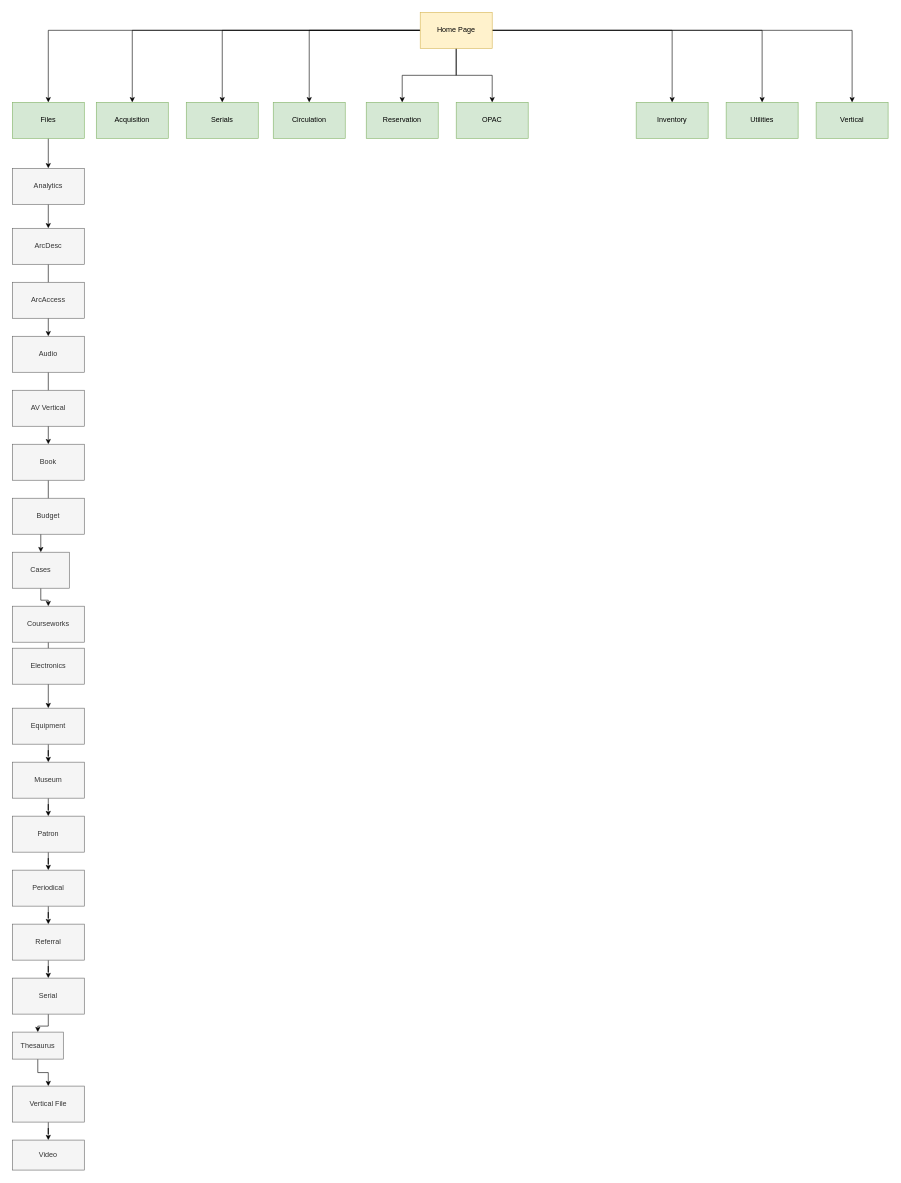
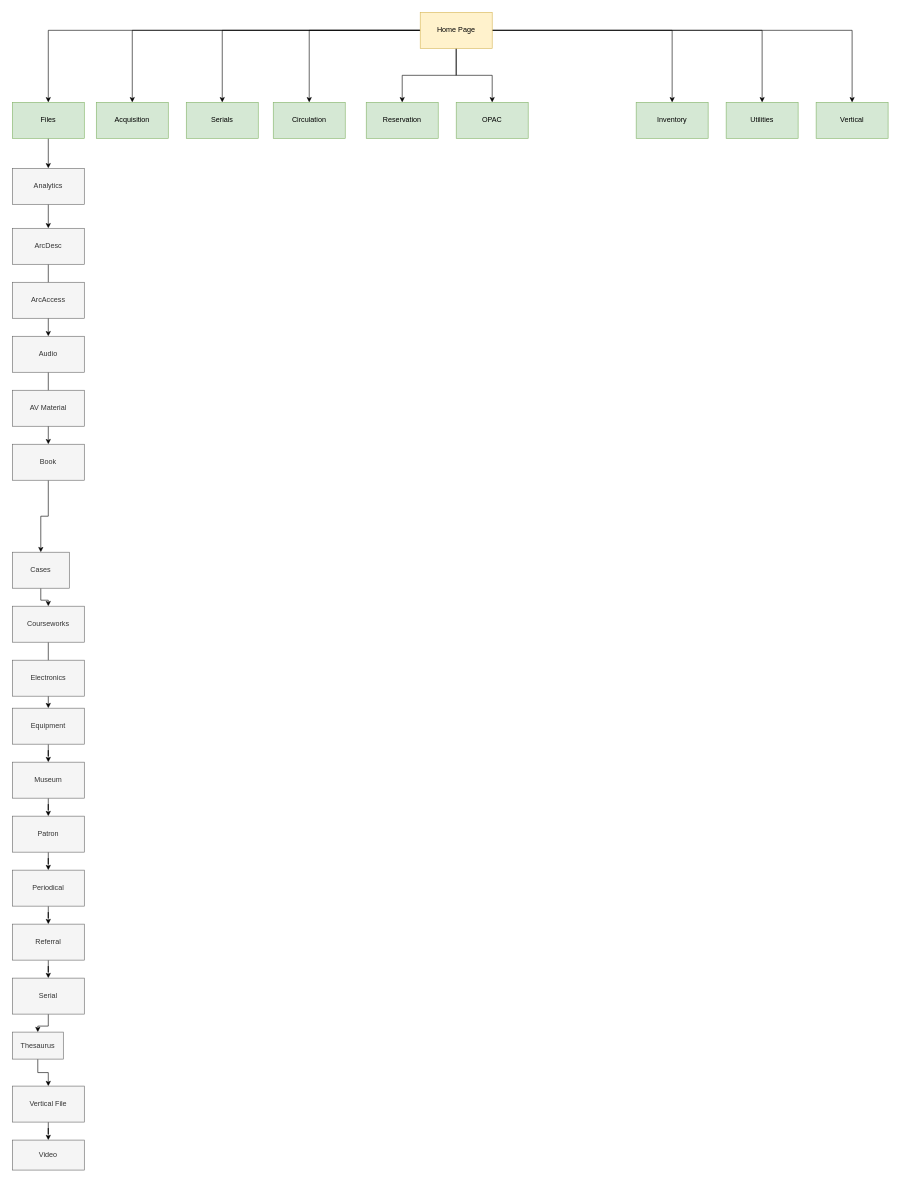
node "AV Vertical": label "AV Vertical" -> "AV Material"
node "Budget": removed
node "Electronics": moved (48, 666) -> (48, 678)
